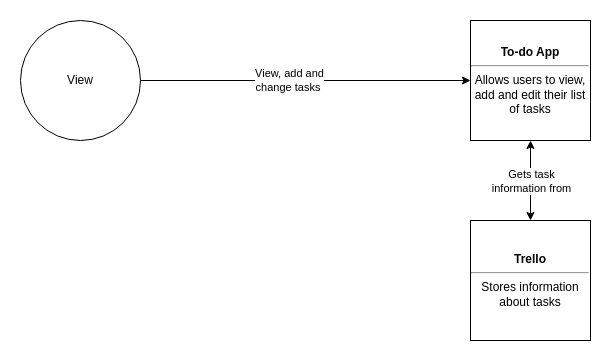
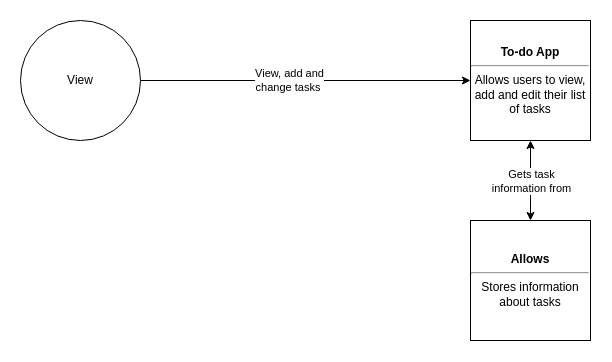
node "Trello Stores information about tasks": label "Trello Stores information about tasks" -> "Allows Stores information about tasks"
